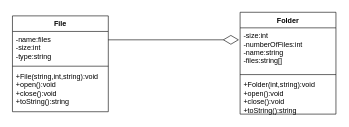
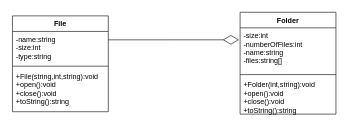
node "-name:files -size:int -type:string": label "-name:files -size:int -type:string" -> "-name:string -size:int -type:string"
